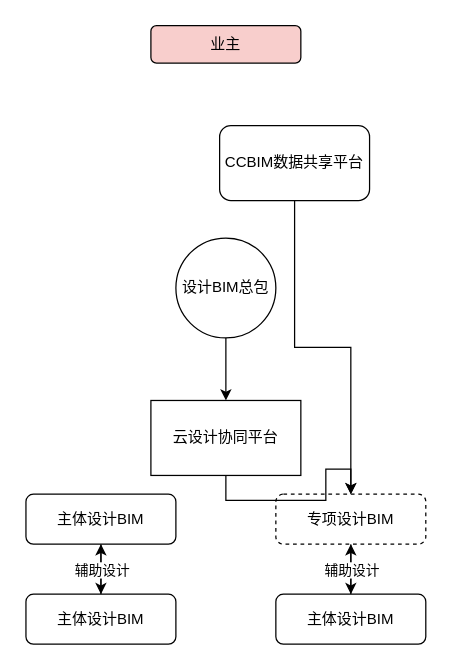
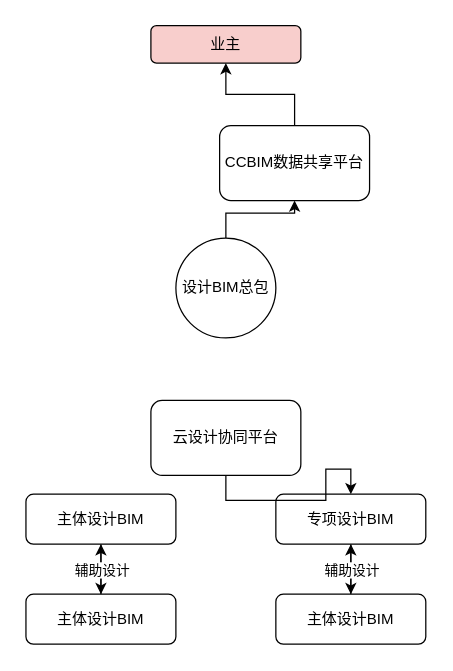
edge "CCBIM数据共享平台" -> "专项设计BIM": now "CCBIM数据共享平台" -> "业主"
edge "设计BIM总包" -> "云设计协同平台": now "设计BIM总包" -> "CCBIM数据共享平台"
node "云设计协同平台": shape rectangle -> rounded rectangle
node "专项设计BIM": style dashed -> solid
